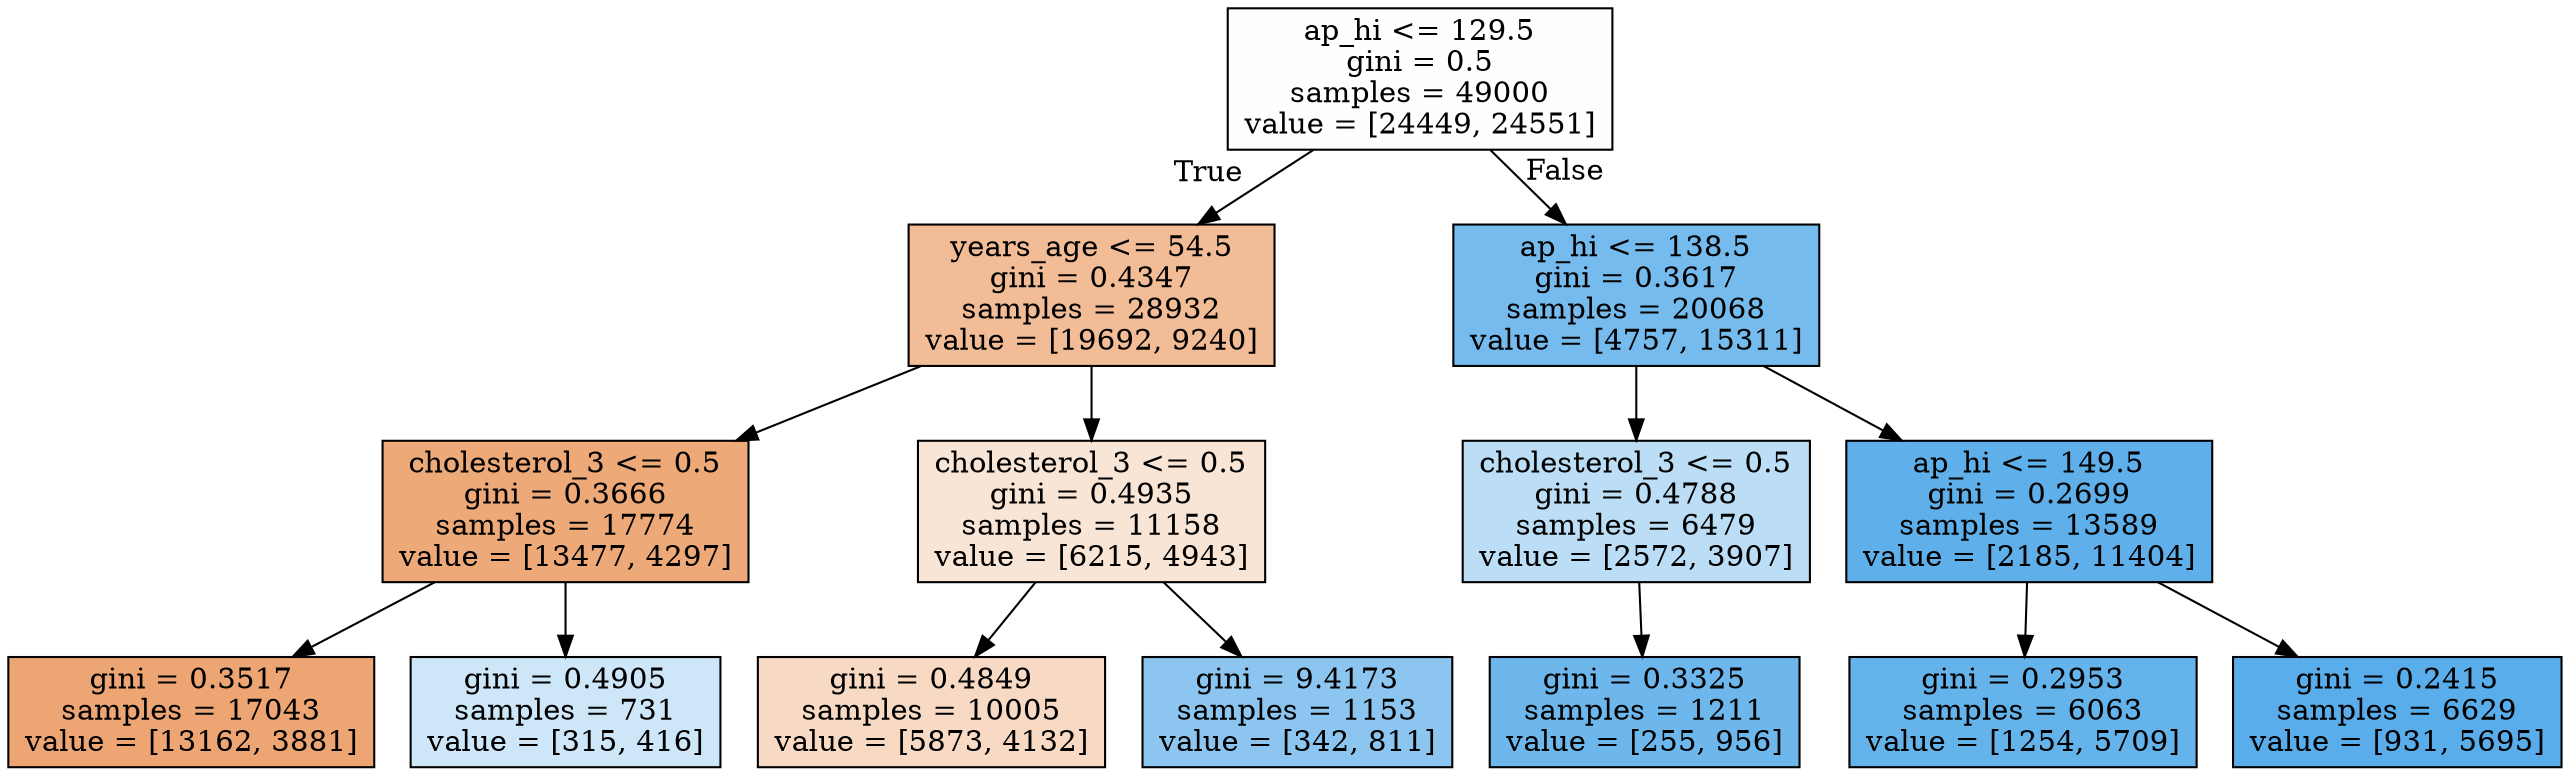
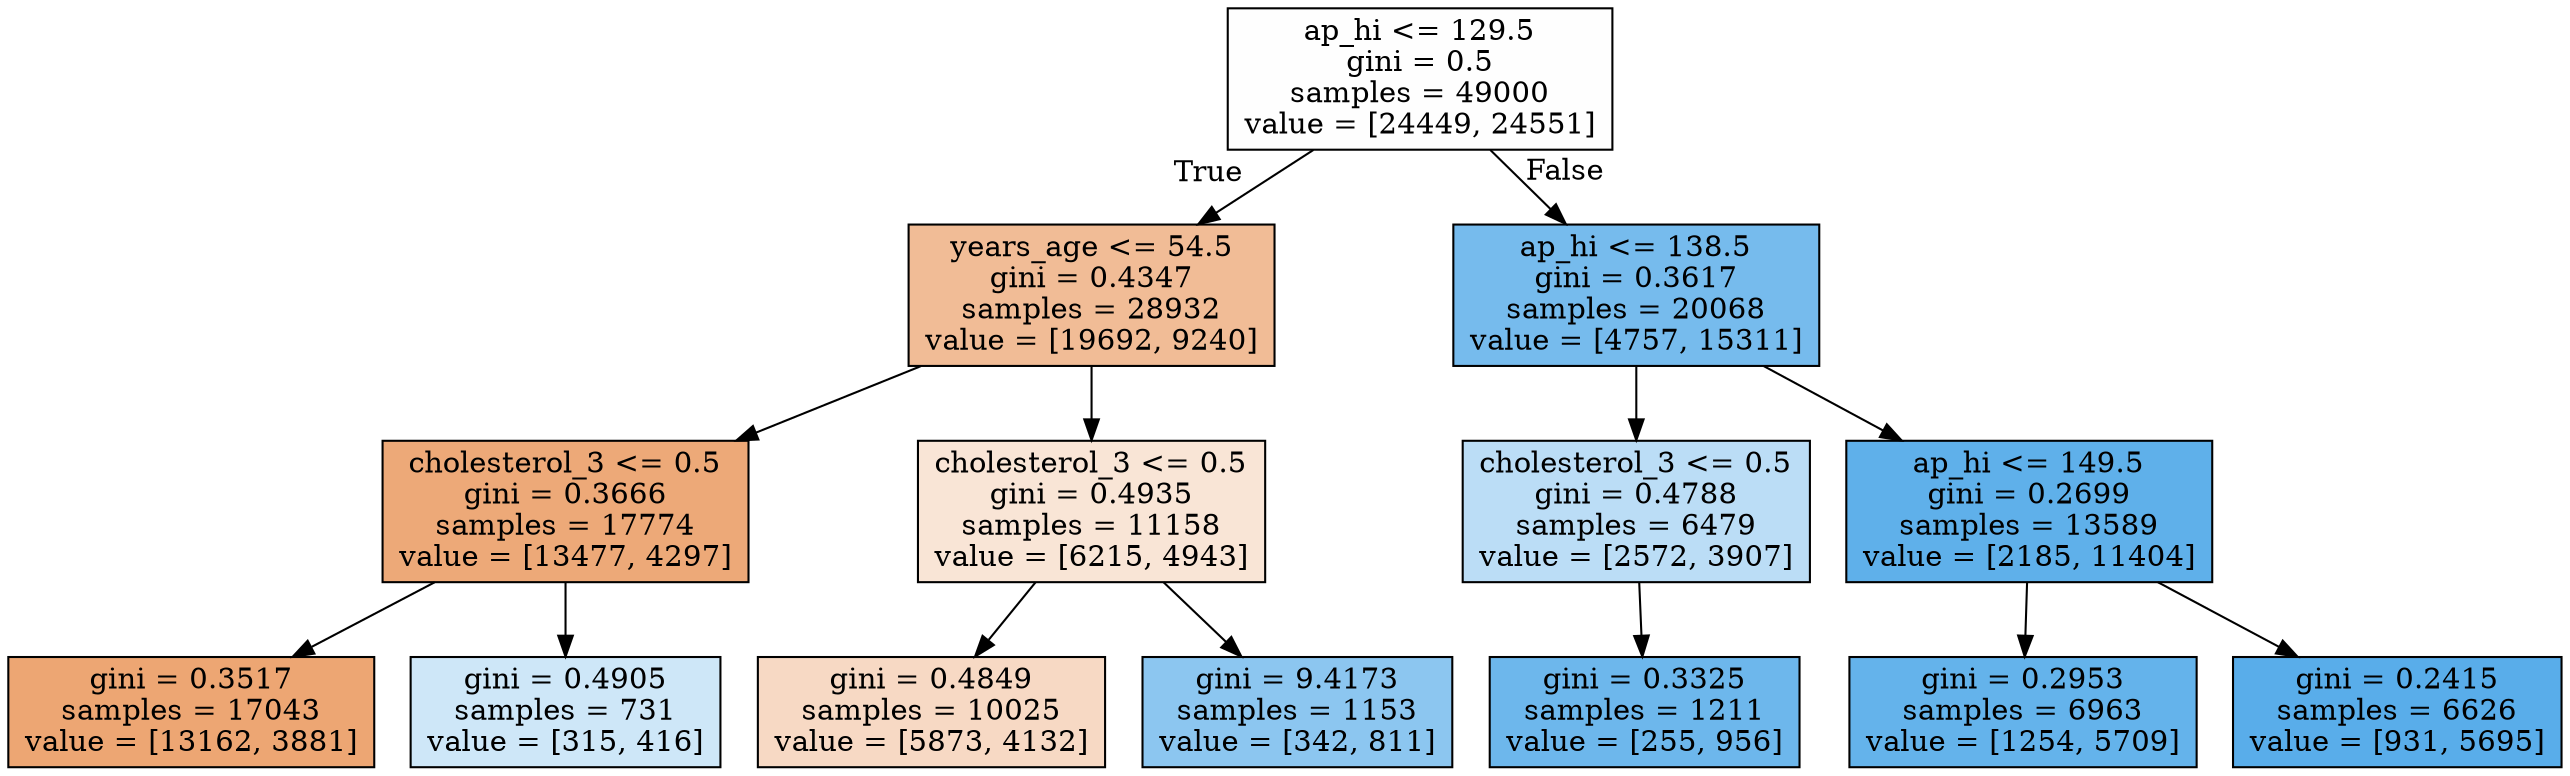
node "gini = 0.4849 samples = 10005 value = [5873, 4132]": label "gini = 0.4849 samples = 10005 value = [5873, 4132]" -> "gini = 0.4849 samples = 10025 value = [5873, 4132]"
node "gini = 0.2953 samples = 6063 value = [1254, 5709]": label "gini = 0.2953 samples = 6063 value = [1254, 5709]" -> "gini = 0.2953 samples = 6963 value = [1254, 5709]"
node "gini = 0.2415 samples = 6629 value = [931, 5695]": label "gini = 0.2415 samples = 6629 value = [931, 5695]" -> "gini = 0.2415 samples = 6626 value = [931, 5695]"
